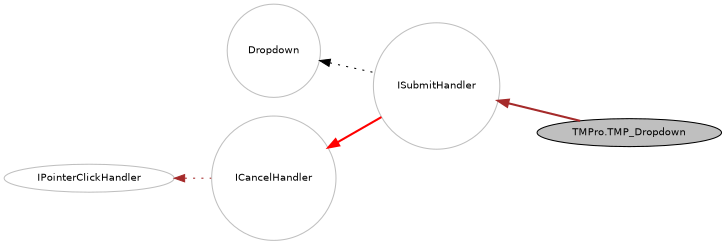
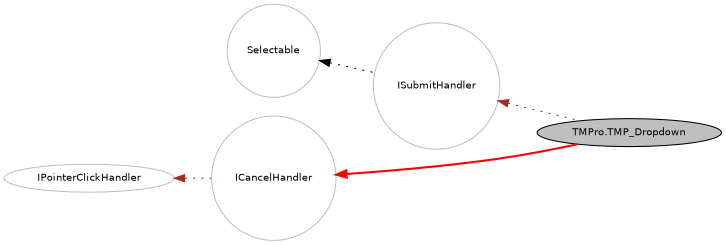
node "Dropdown": label "Dropdown" -> "Selectable"
edge "TMPro.TMP_Dropdown" -> "ISubmitHandler": style bold -> dotted
edge "ISubmitHandler" -> "ICancelHandler": now "TMPro.TMP_Dropdown" -> "ICancelHandler"
